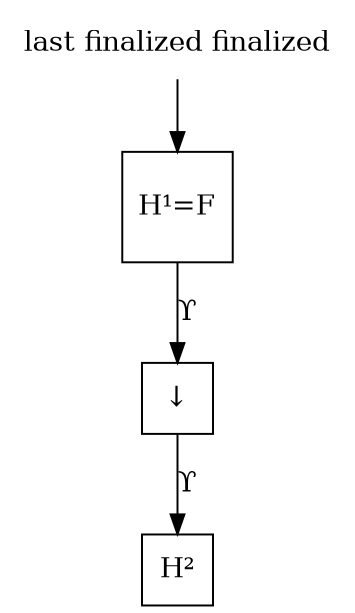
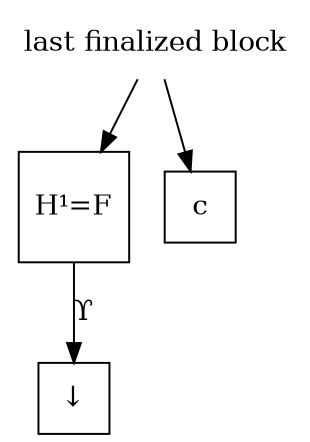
node "last finalized finalized": label "last finalized finalized" -> "last finalized block"
node "c": added
node "H²": removed
